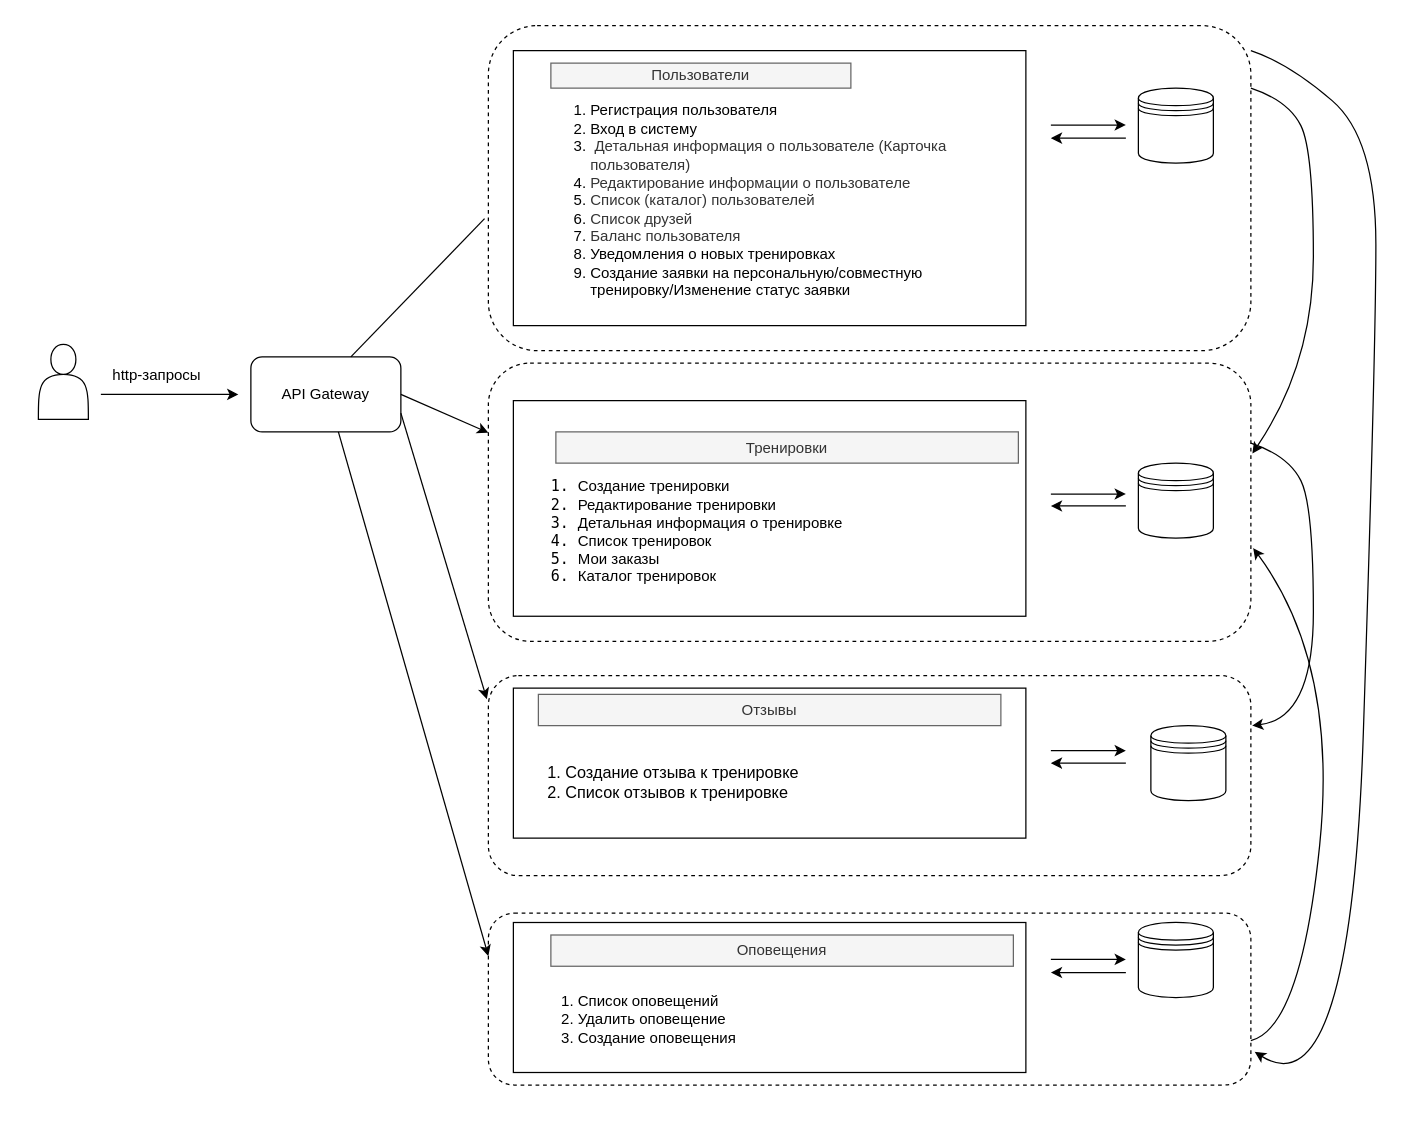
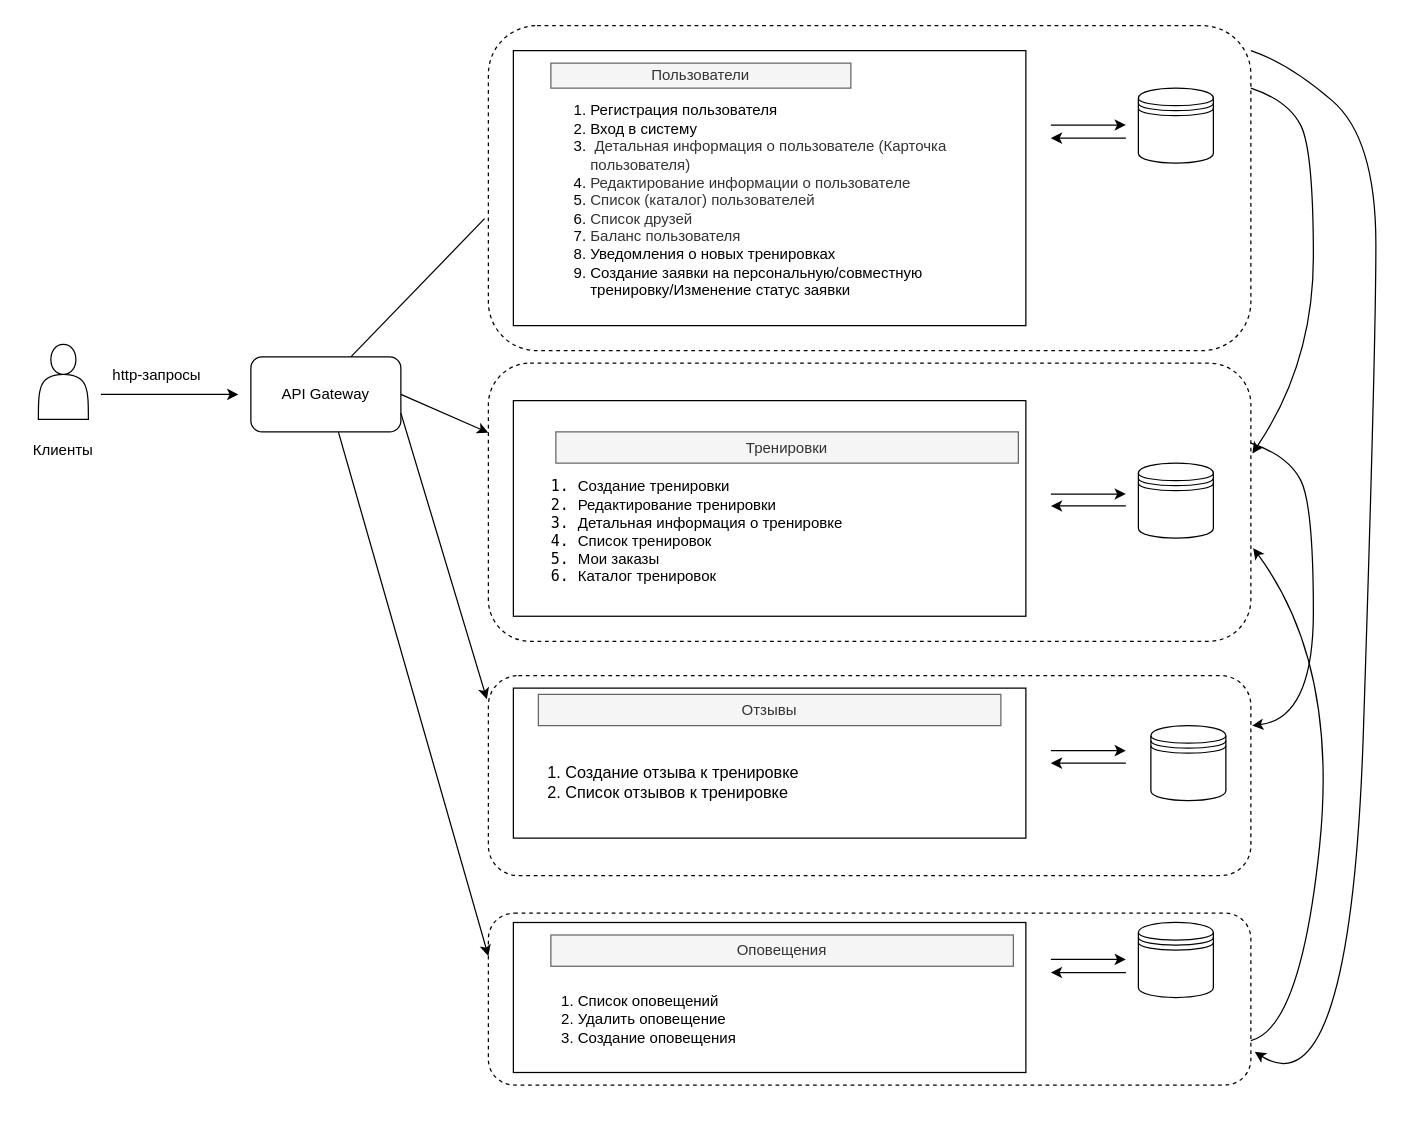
node "Клиенты": added
